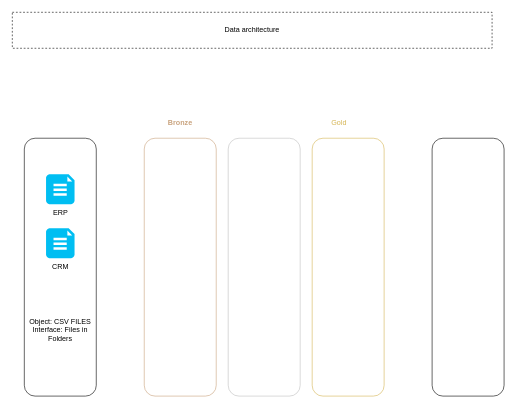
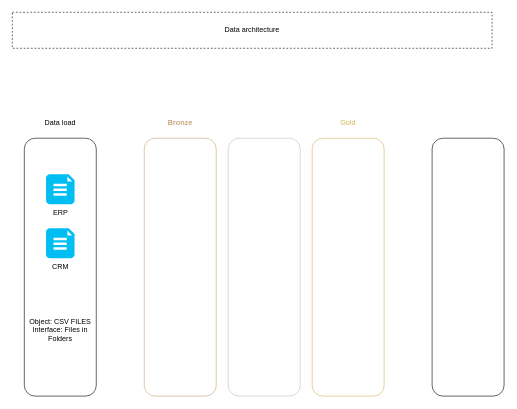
node "Data load": added
node "Gold": moved (339, 123) -> (348, 123)
